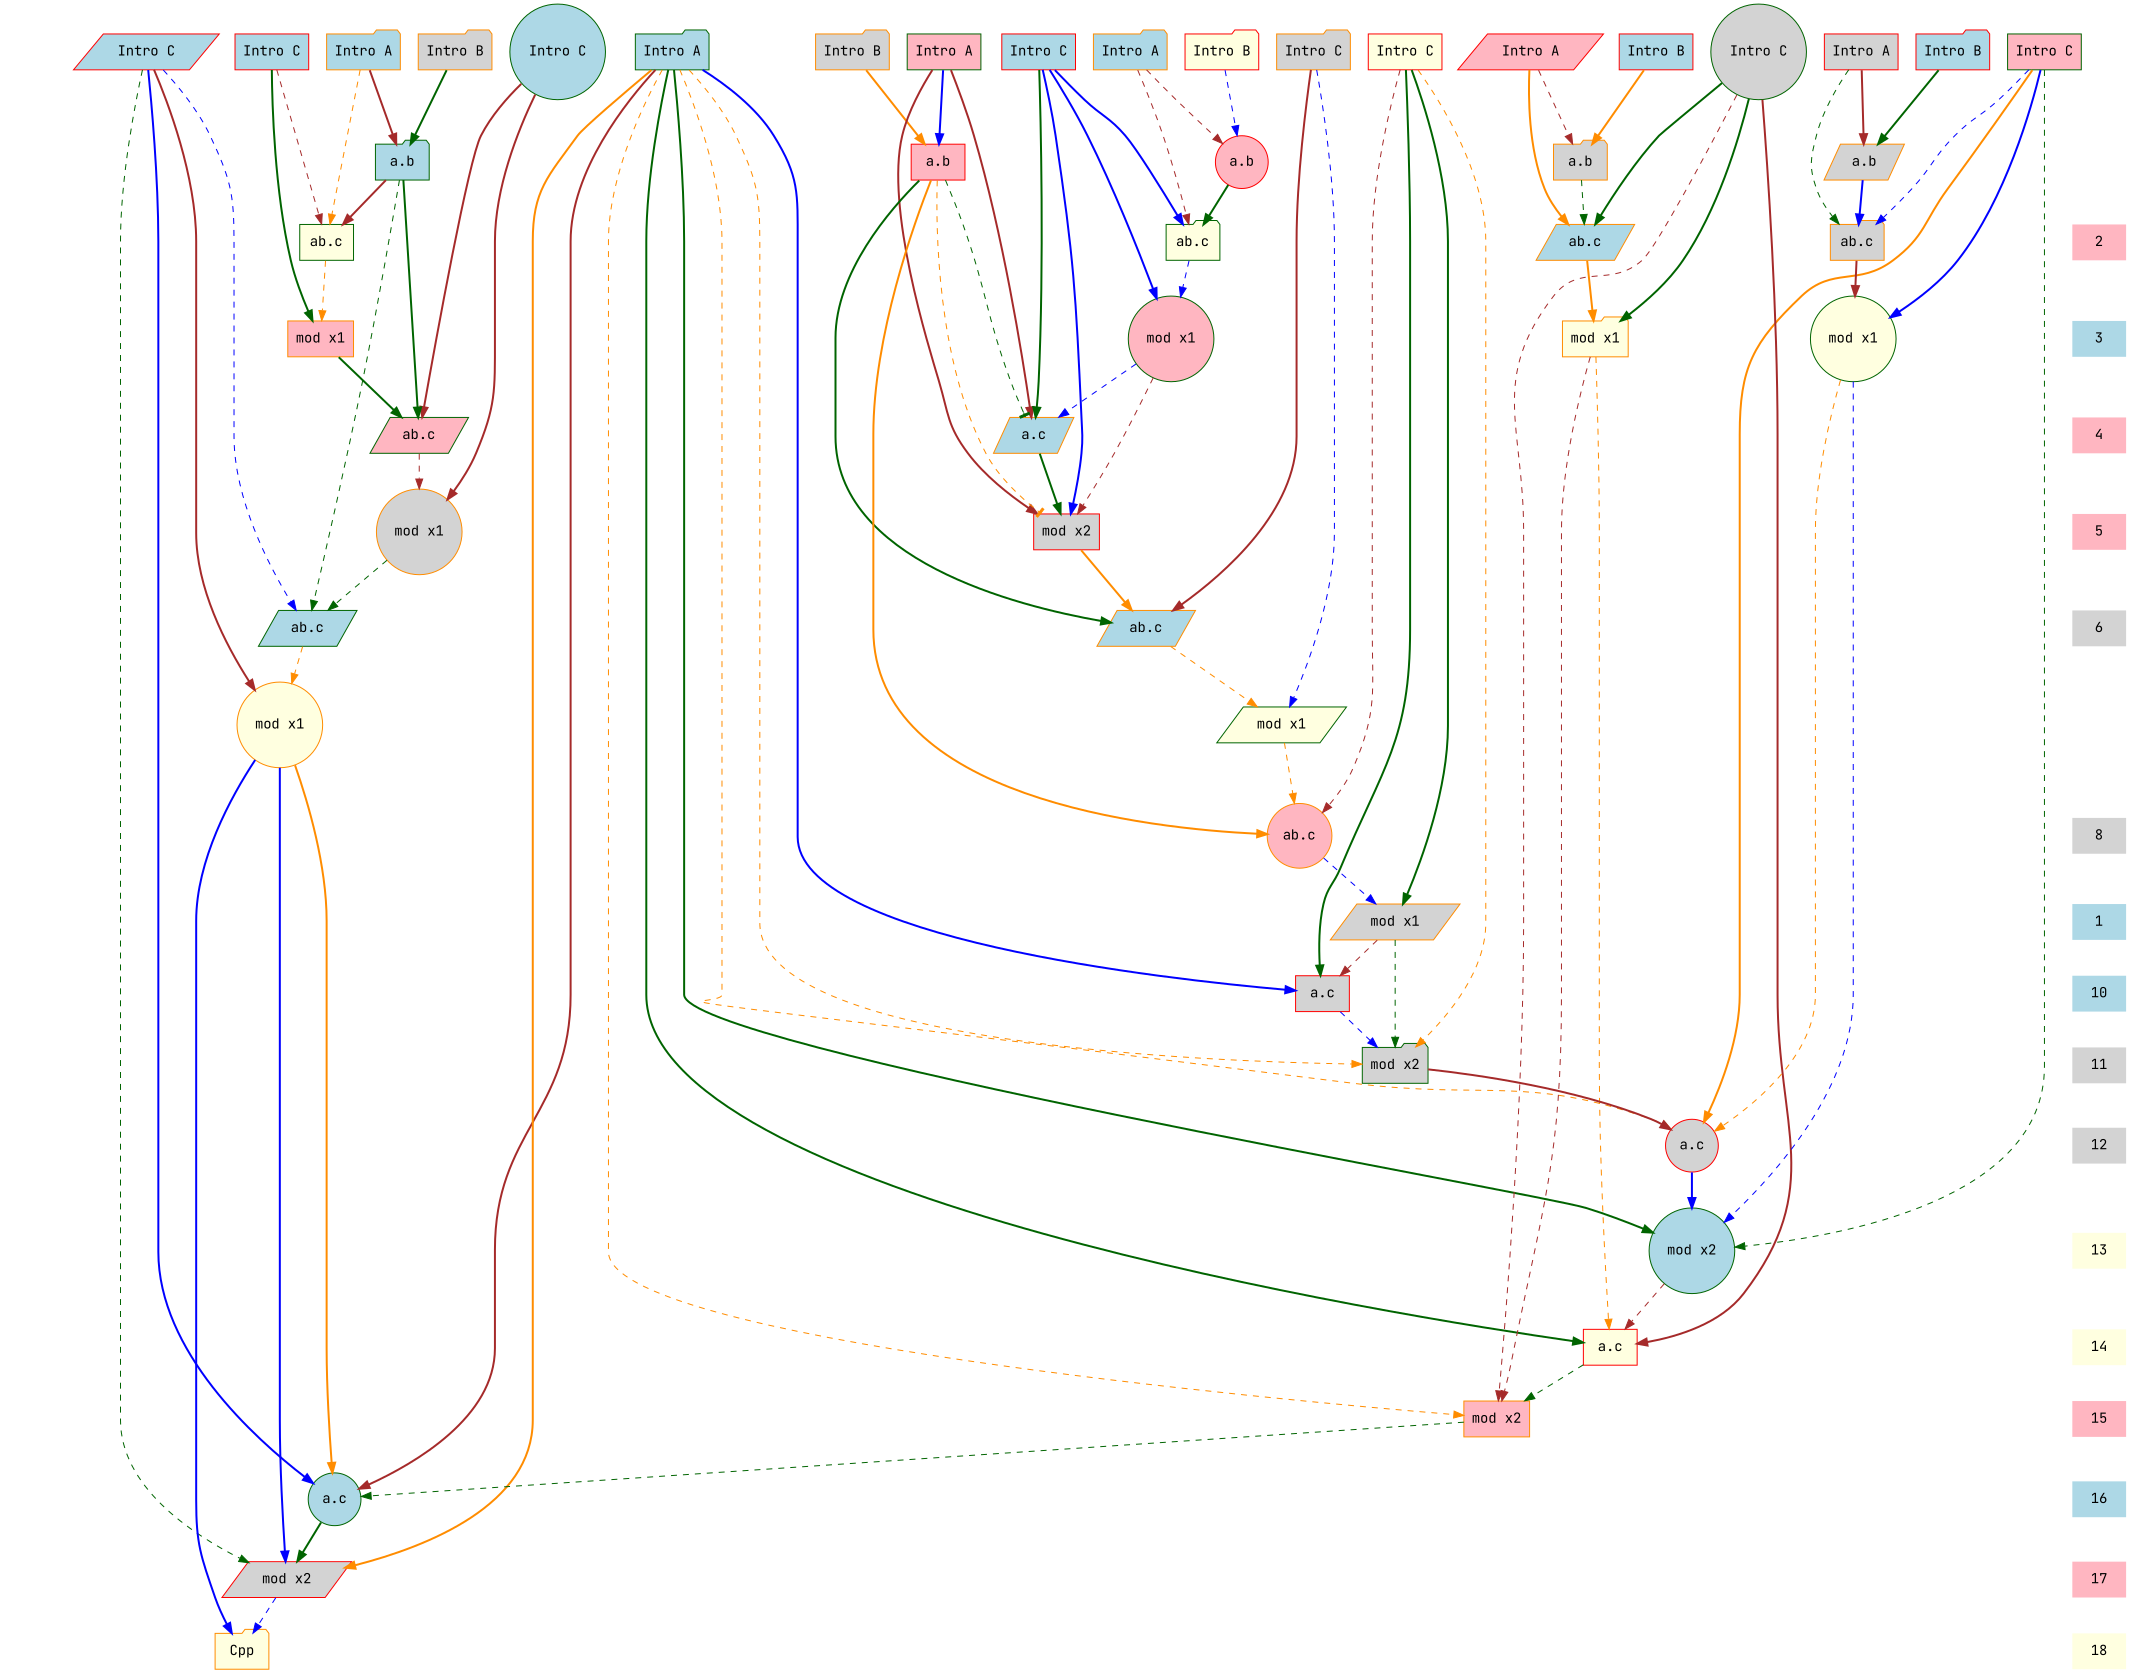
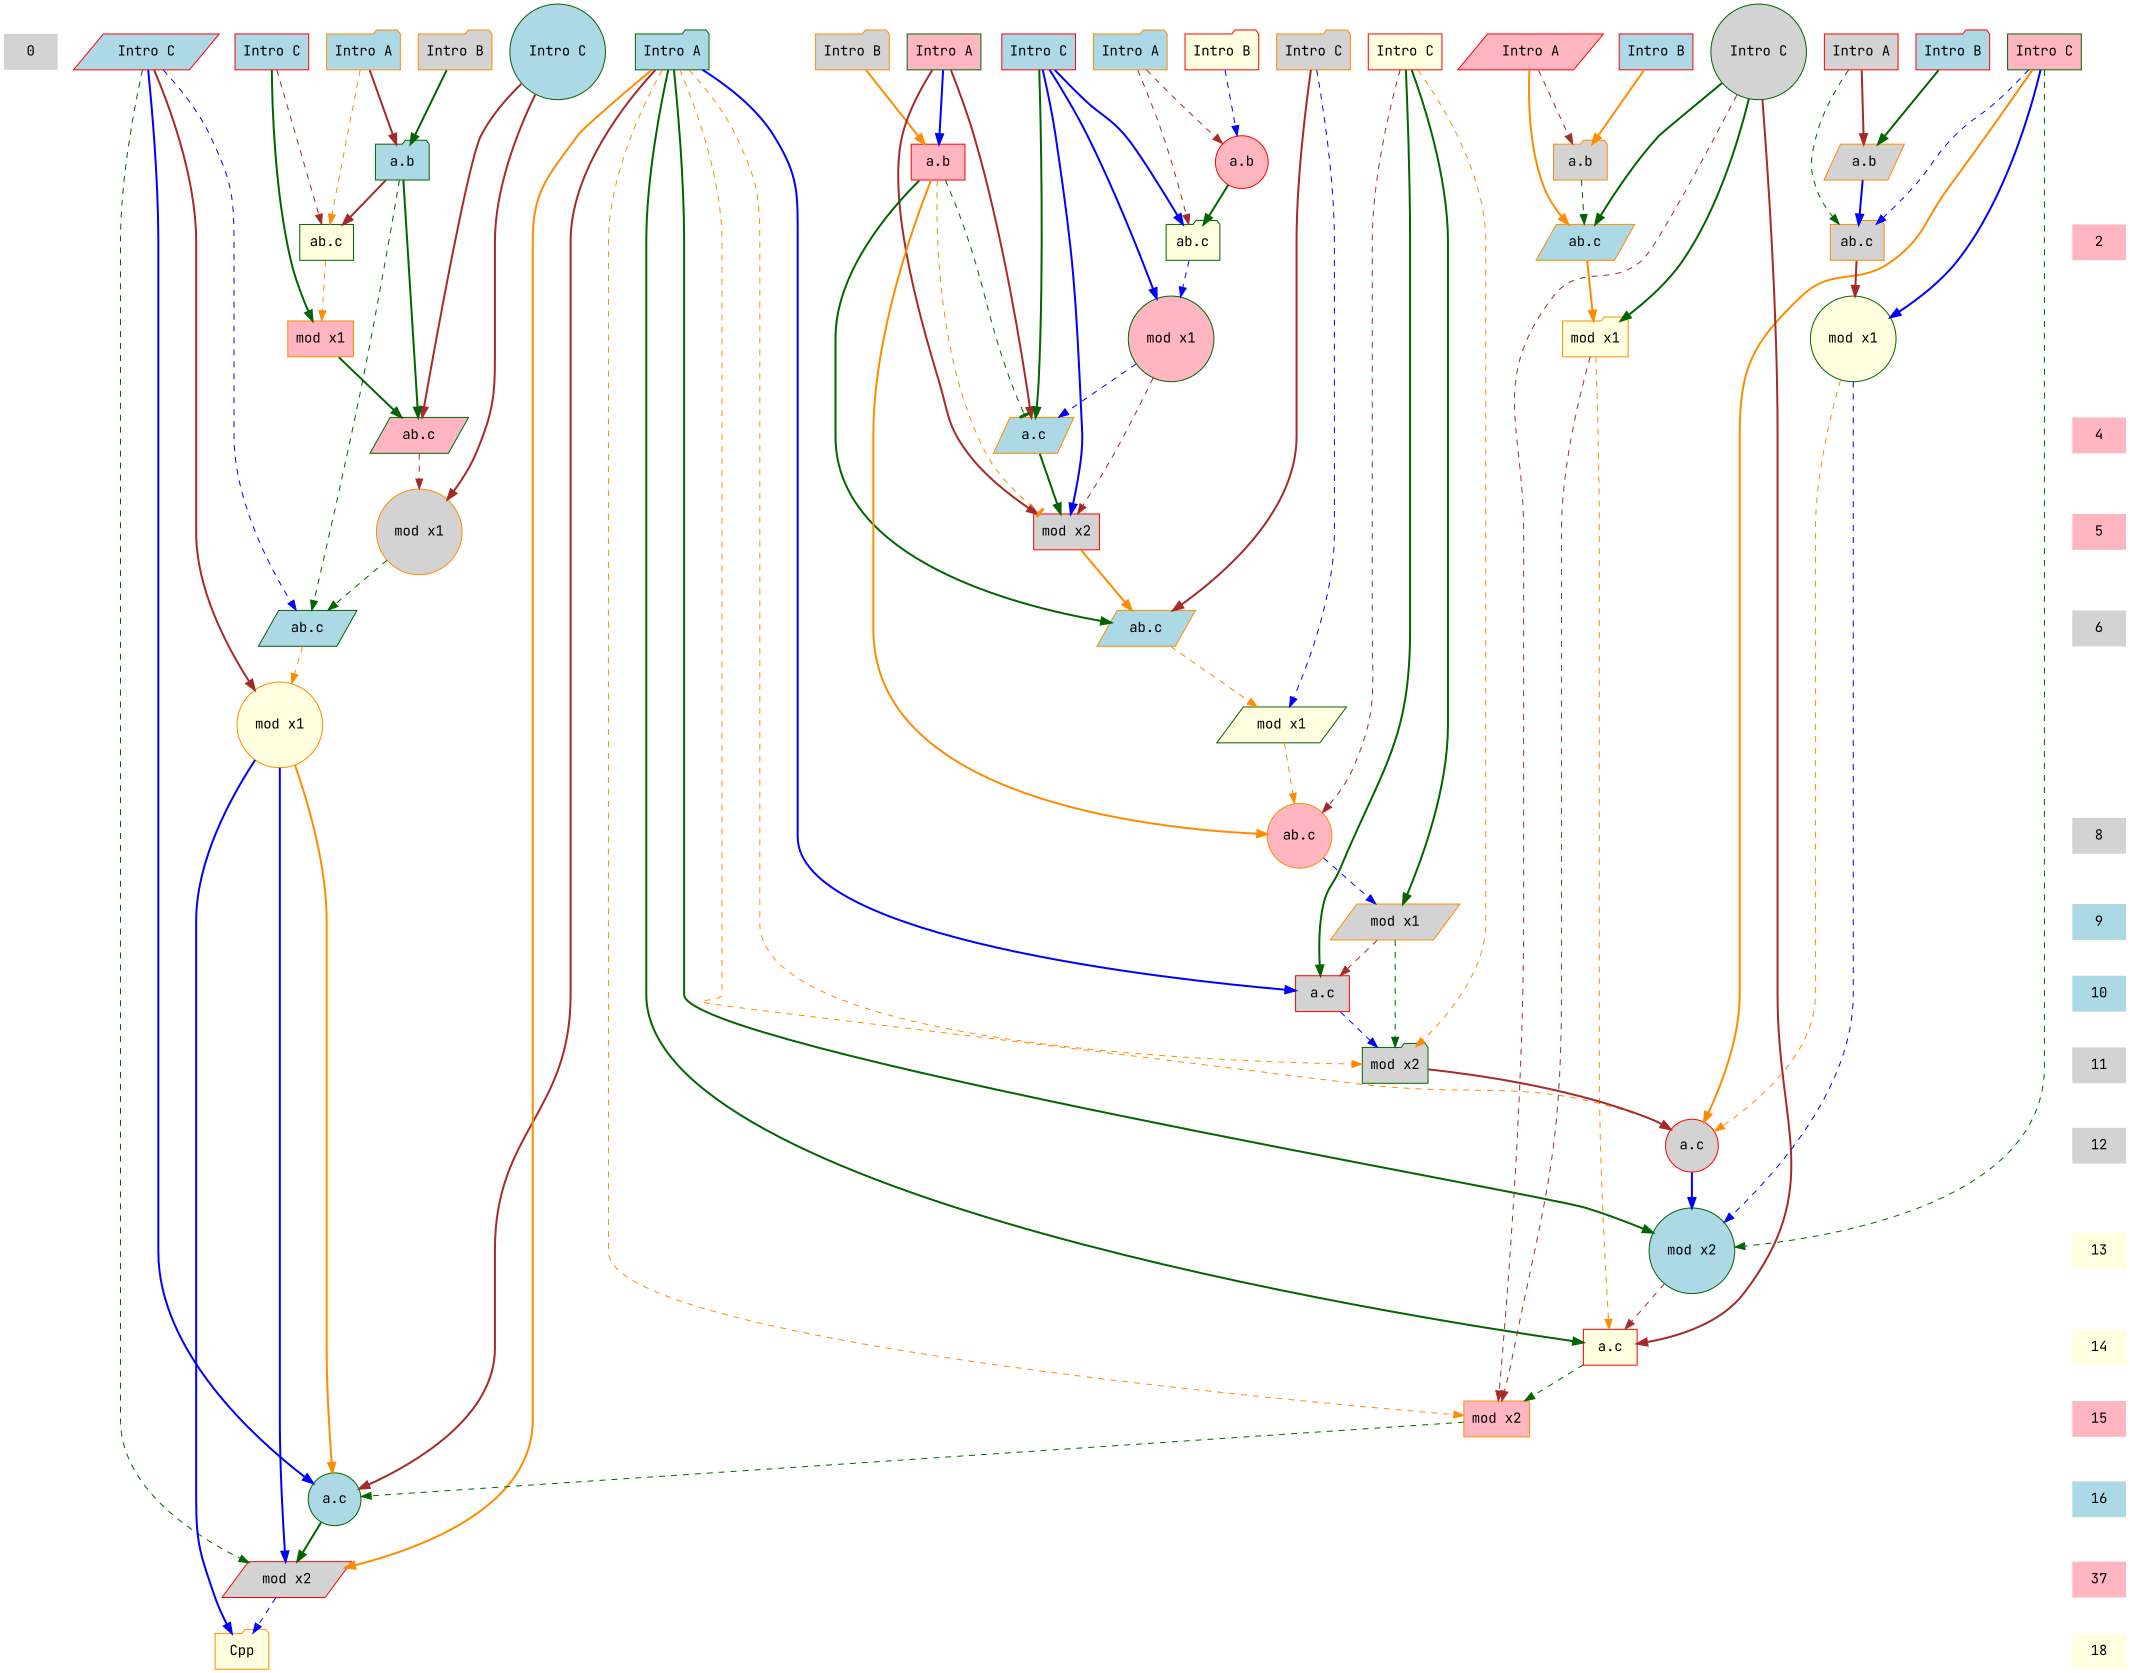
node "0": added
node "3": removed
node "1": label "1" -> "9"
node "17": label "17" -> "37"
